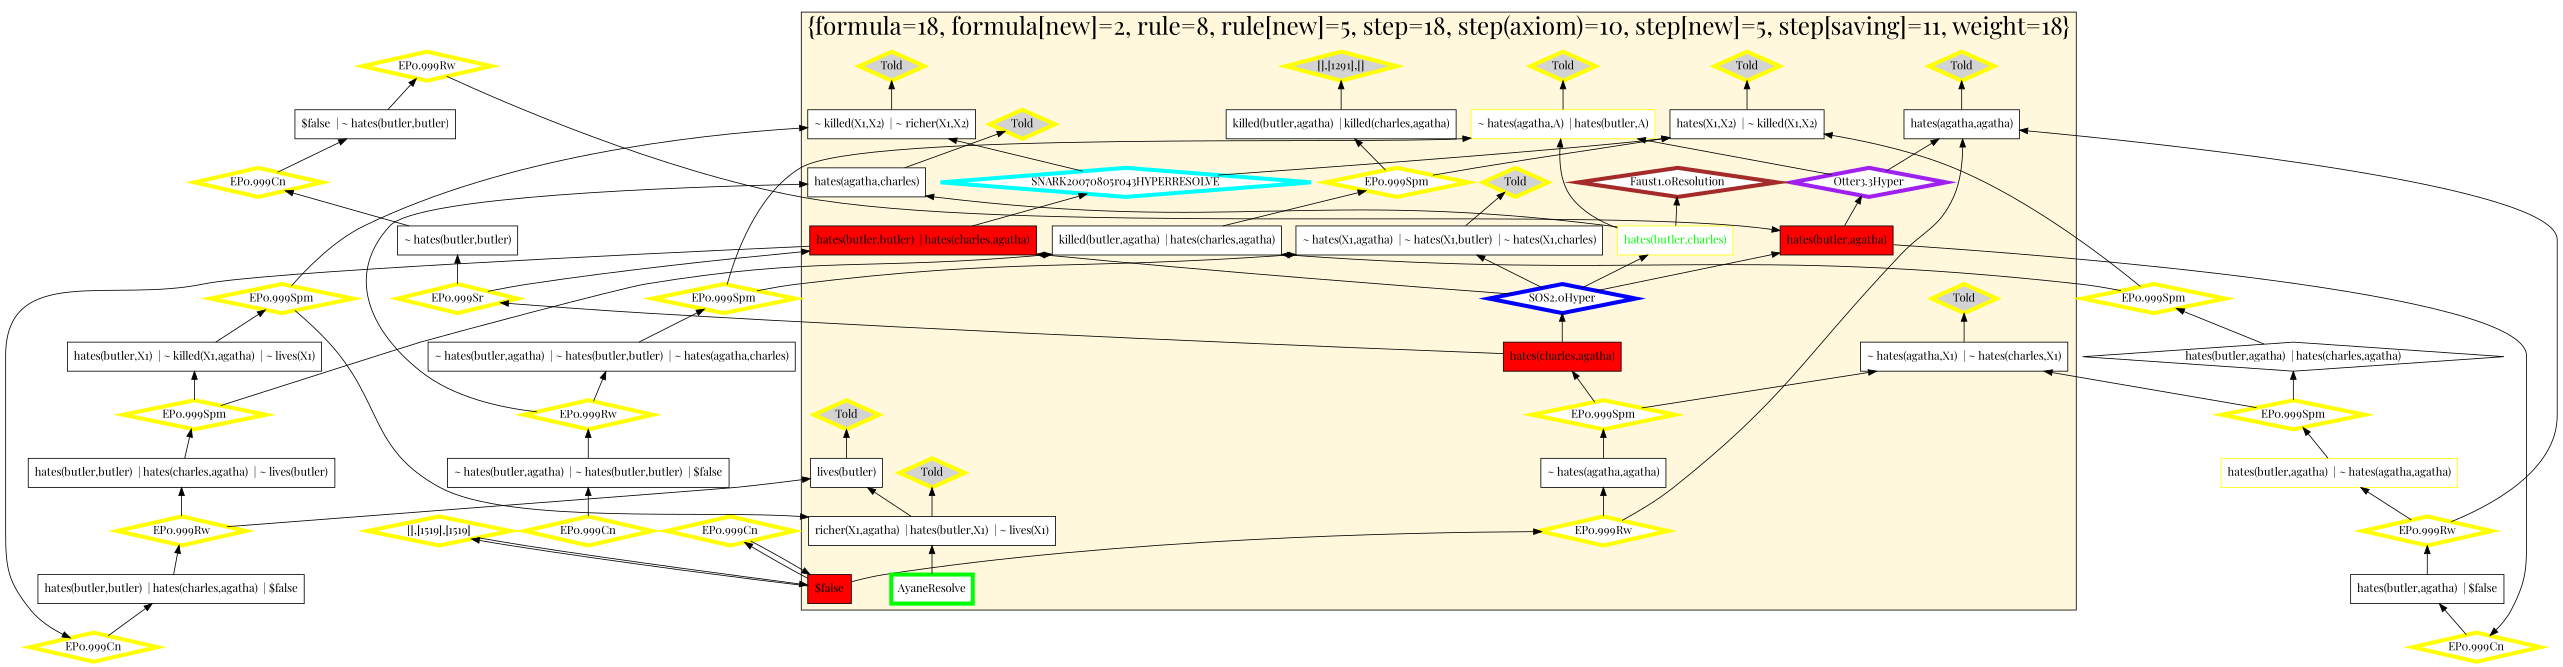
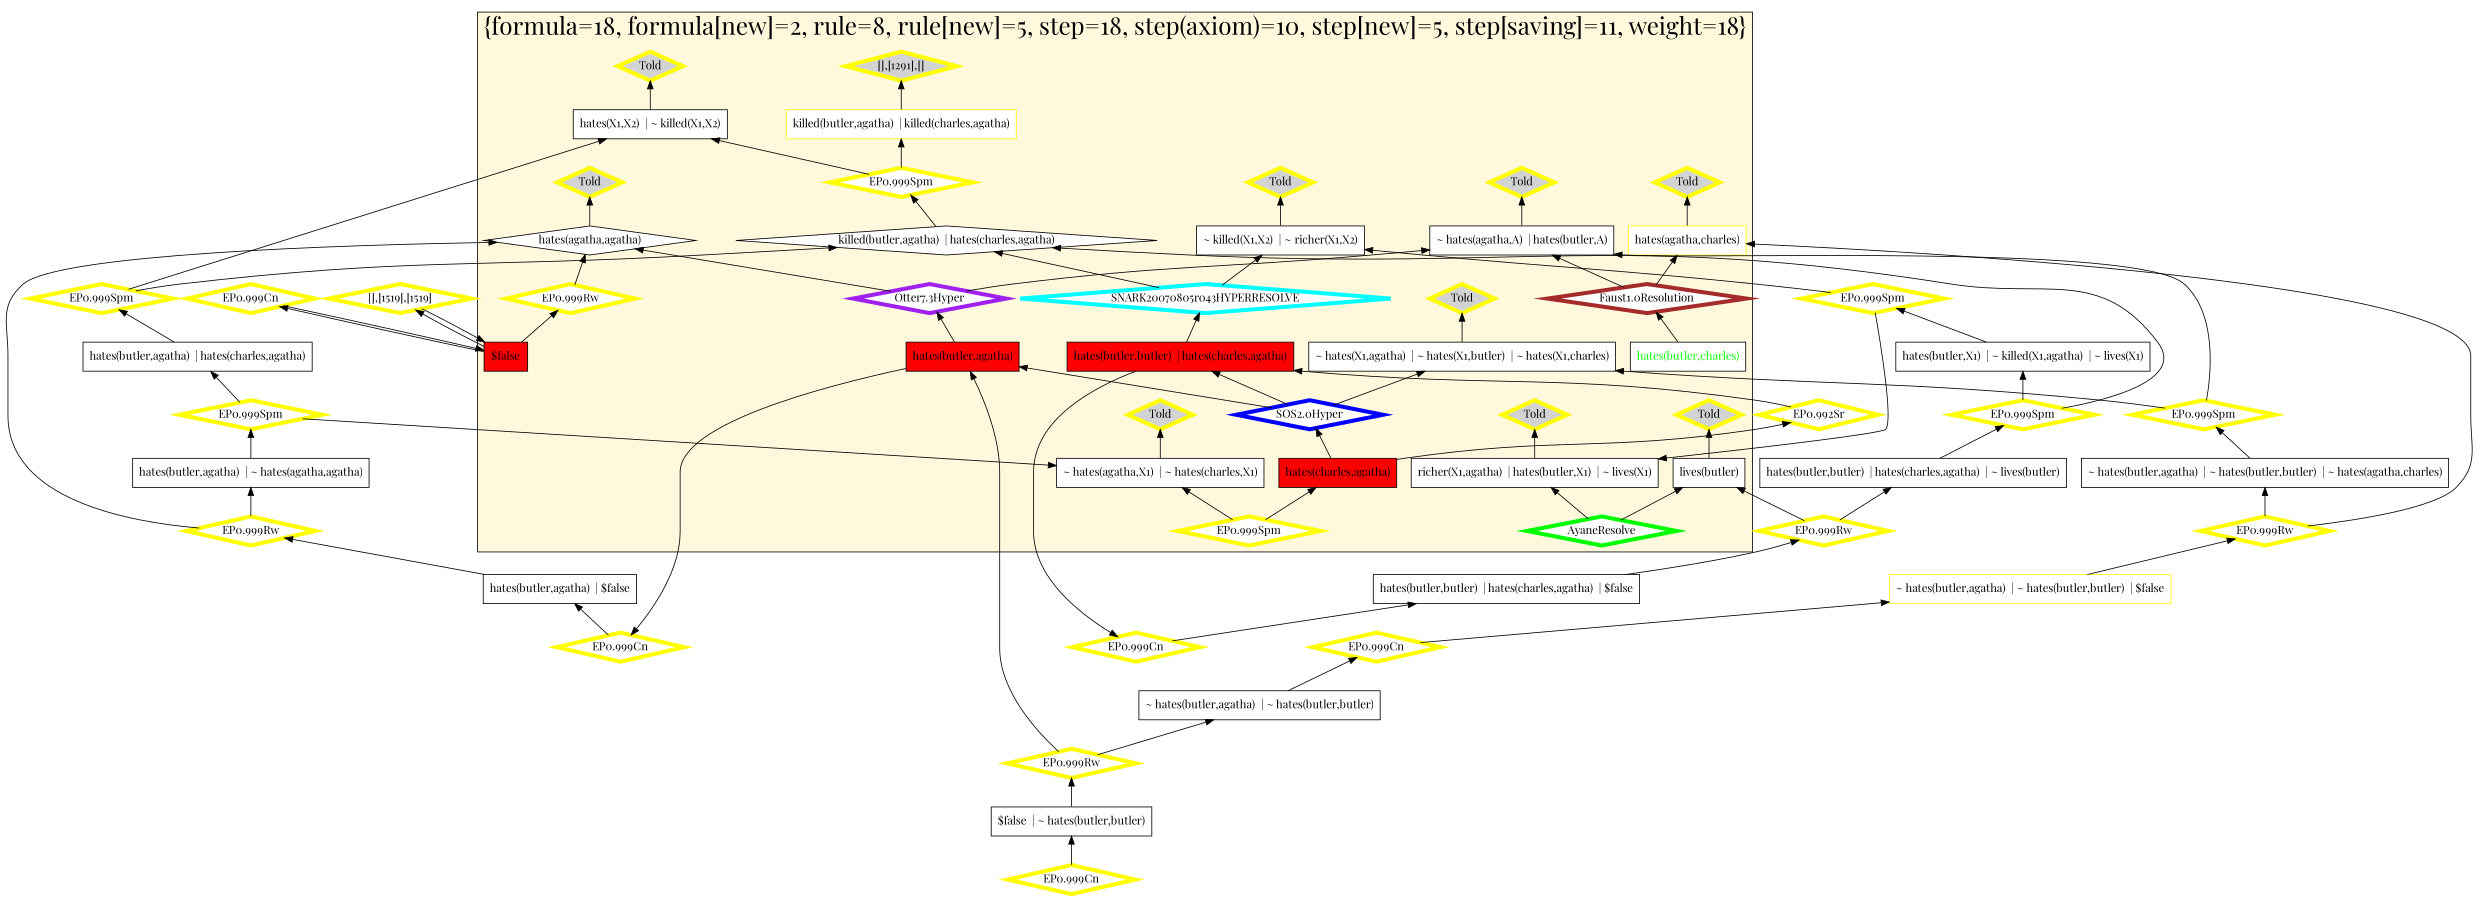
node "killed(butler,agatha)  | killed(charles,agatha)": color black -> yellow
node "~ hates(agatha,A)  | hates(butler,A)": color yellow -> black
node "hates(agatha,agatha)": shape box -> diamond
edge "SNARK20070805r043HYPERRESOLVE" -> "hates(X1,X2)  | ~ killed(X1,X2)": now "SNARK20070805r043HYPERRESOLVE" -> "killed(butler,agatha)  | hates(charles,agatha)"
node "hates(agatha,charles)": color black -> yellow
node "Otter3.3Hyper": label "Otter3.3Hyper" -> "Otter7.3Hyper"
edge "hates(butler,charles)" -> "~ hates(agatha,A)  | hates(butler,A)": now "Faust1.0Resolution" -> "~ hates(agatha,A)  | hates(butler,A)"
edge "hates(butler,charles)" -> "hates(agatha,charles)": now "Faust1.0Resolution" -> "hates(agatha,charles)"
node "~ hates(butler,butler)": removed
node "killed(butler,agatha)  | hates(charles,agatha)": shape box -> diamond
node "hates(butler,charles)": color yellow -> black
edge "SOS2.0Hyper" -> "hates(butler,charles)": removed
node "EP0.999Sr": label "EP0.999Sr" -> "EP0.992Sr"
node "hates(butler,agatha)  | hates(charles,agatha)": shape diamond -> box
node "~ hates(butler,agatha)  | ~ hates(butler,butler)  | $false": color black -> yellow
node "~ hates(agatha,agatha)": removed
node "hates(butler,agatha)  | ~ hates(agatha,agatha)": color yellow -> black
edge "richer(X1,agatha)  | hates(butler,X1)  | ~ lives(X1)" -> "lives(butler)": now "AyaneResolve" -> "lives(butler)"
node "AyaneResolve": shape box -> diamond
node "~ hates(butler,agatha)  | ~ hates(butler,butler)": added
